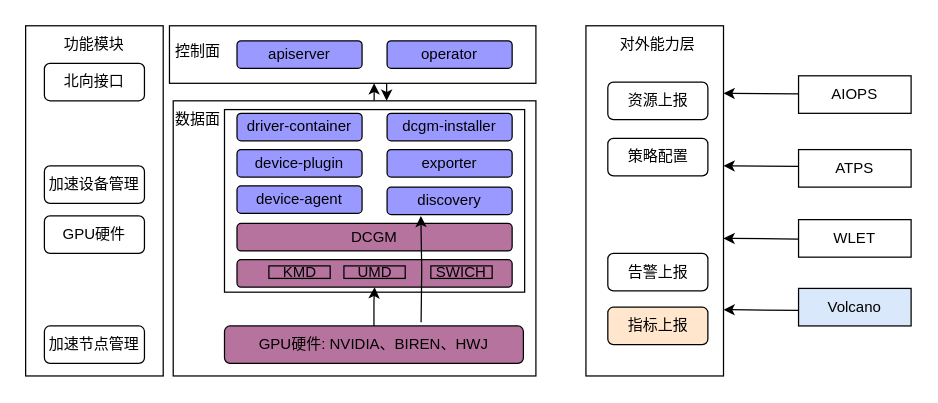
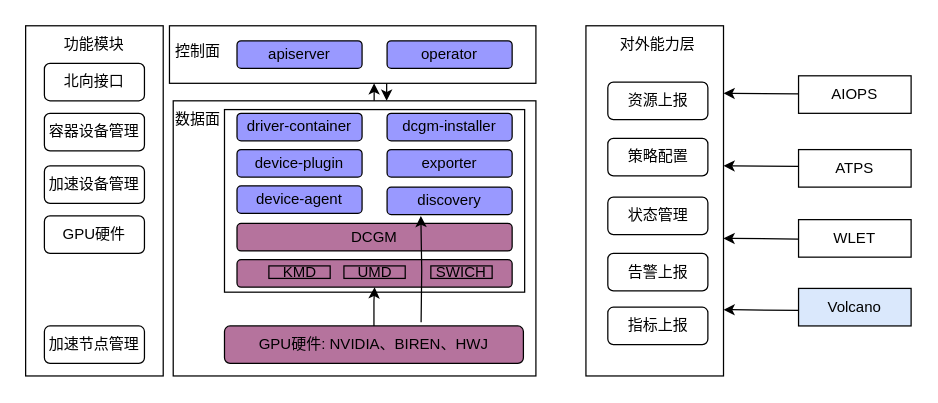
node "容器设备管理": added
node "状态管理": added
node "指标上报": fillcolor #ffe6cc -> #ffffff
